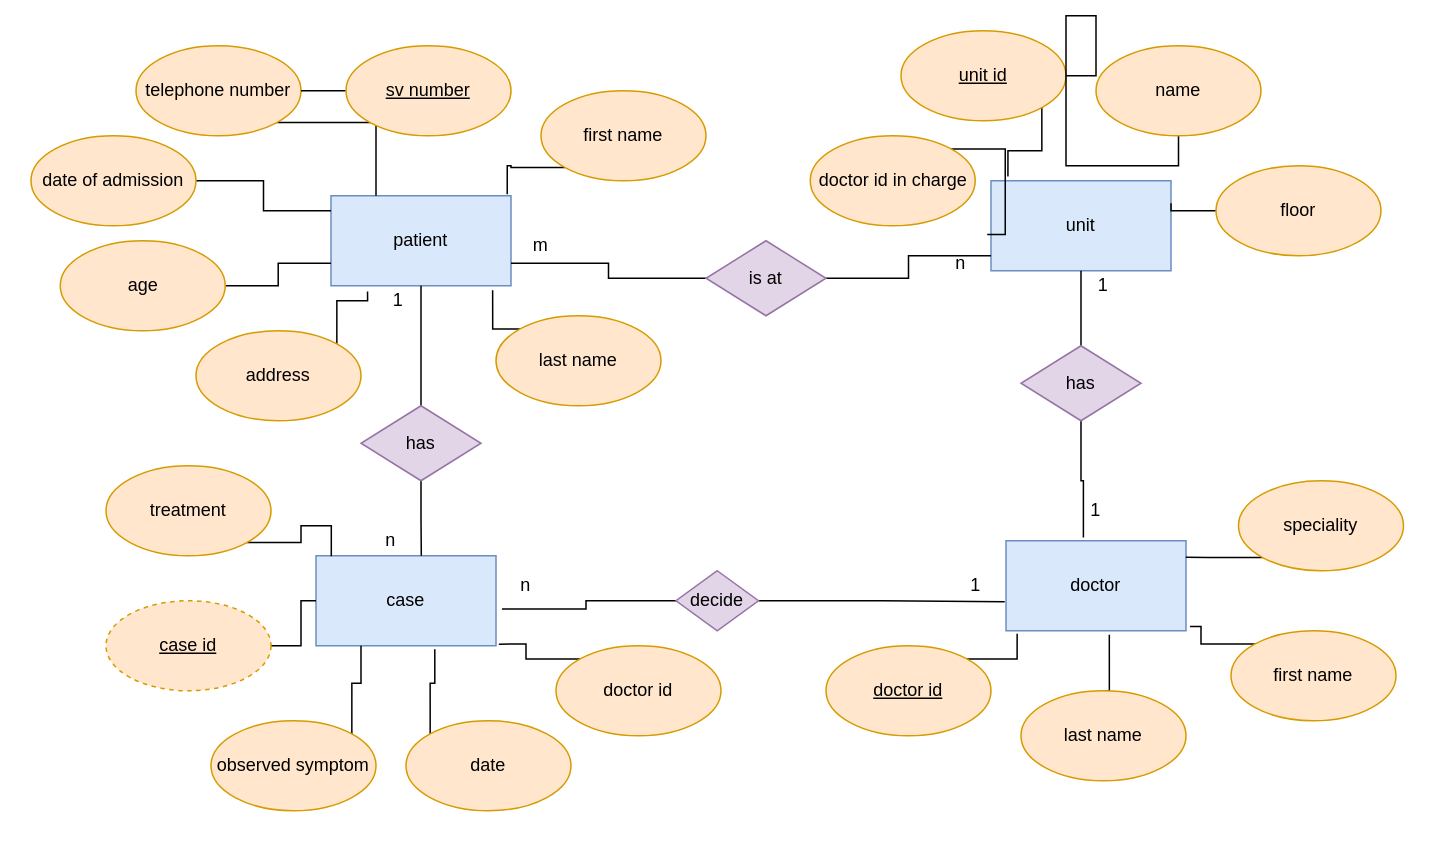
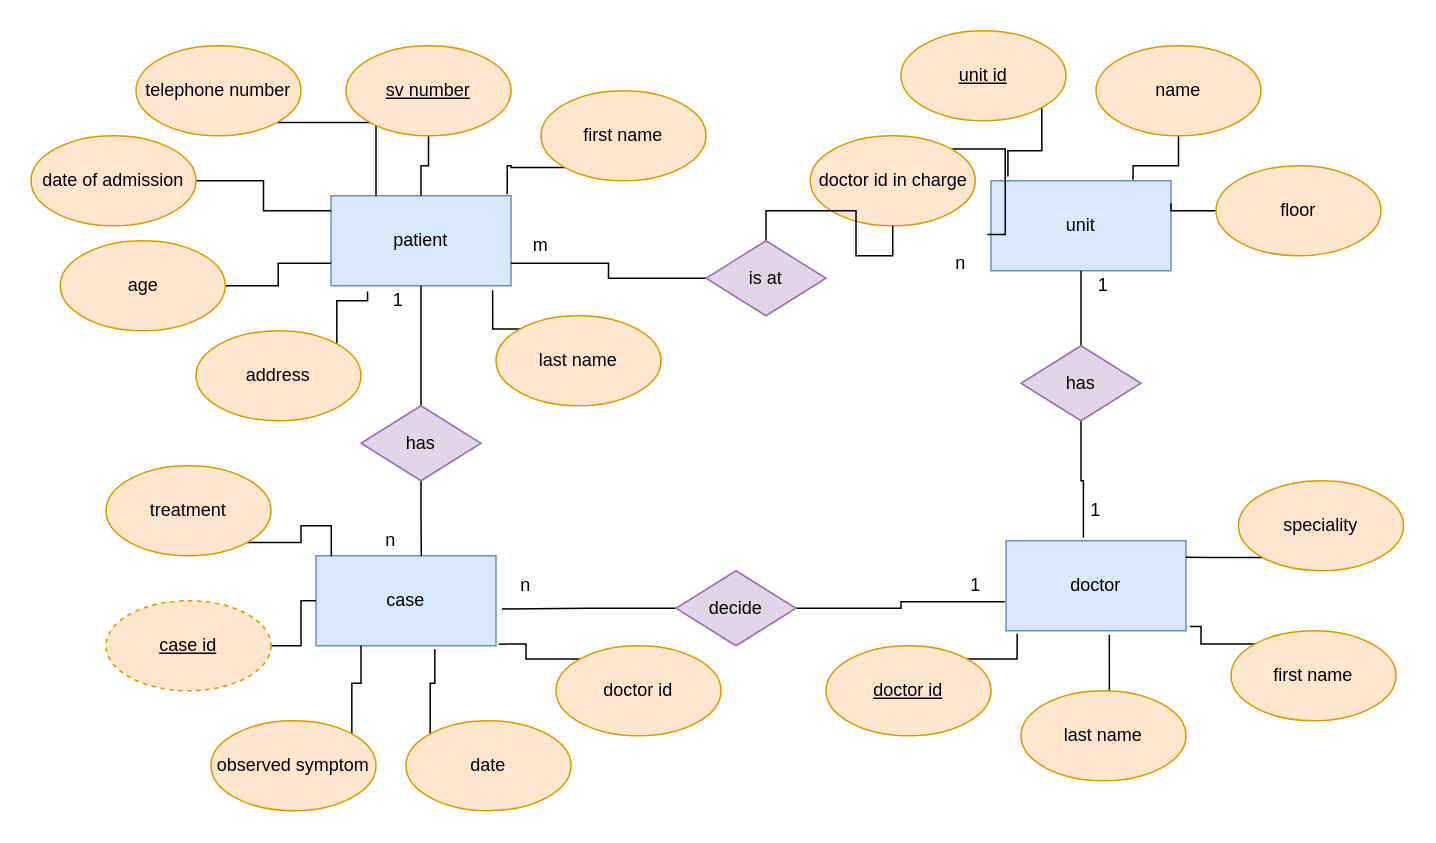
edge "unit id" -- "name": now "unit" -- "name"
edge "telephone number" -- "sv number": now "patient" -- "sv number"
edge "unit" -- "is at": now "doctor id in charge" -- "is at"
node "decide": size 83x60 -> 120x75
